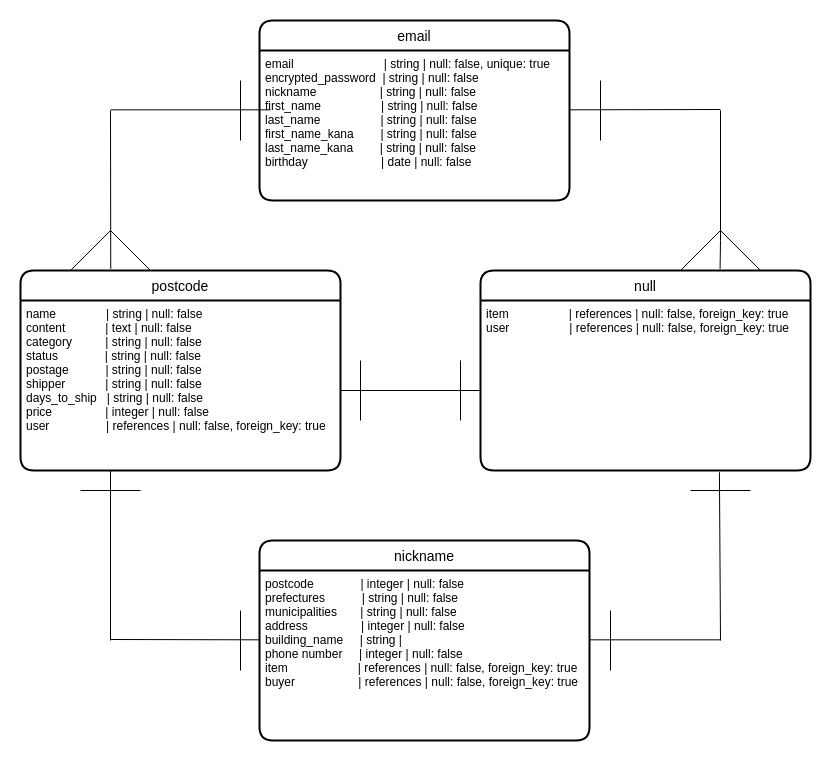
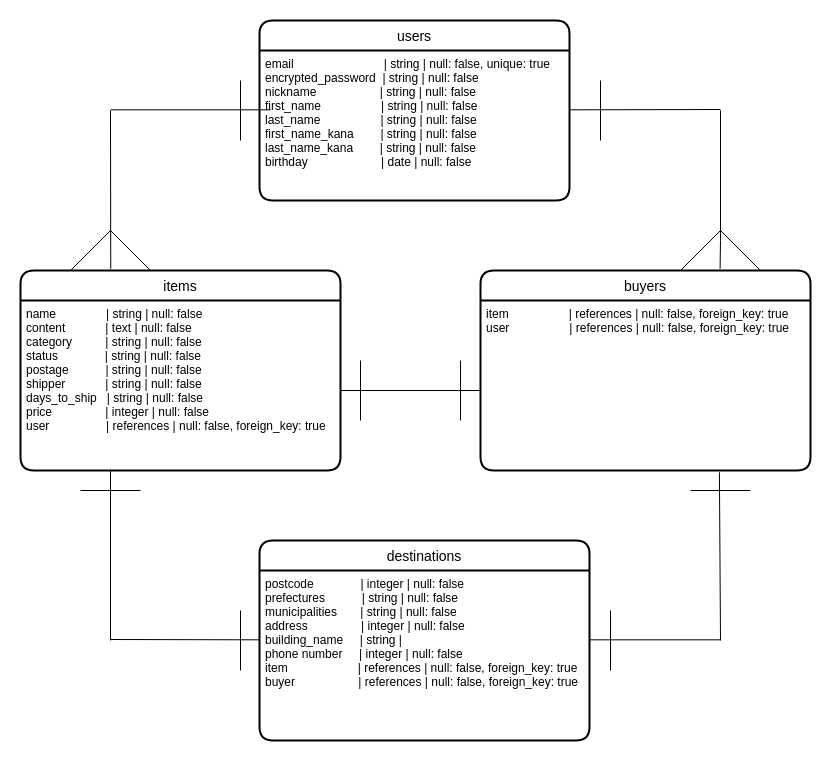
node "email": label "email" -> "users"
node "postcode": label "postcode" -> "items"
node "null": label "null" -> "buyers"
node "nickname": label "nickname" -> "destinations"
